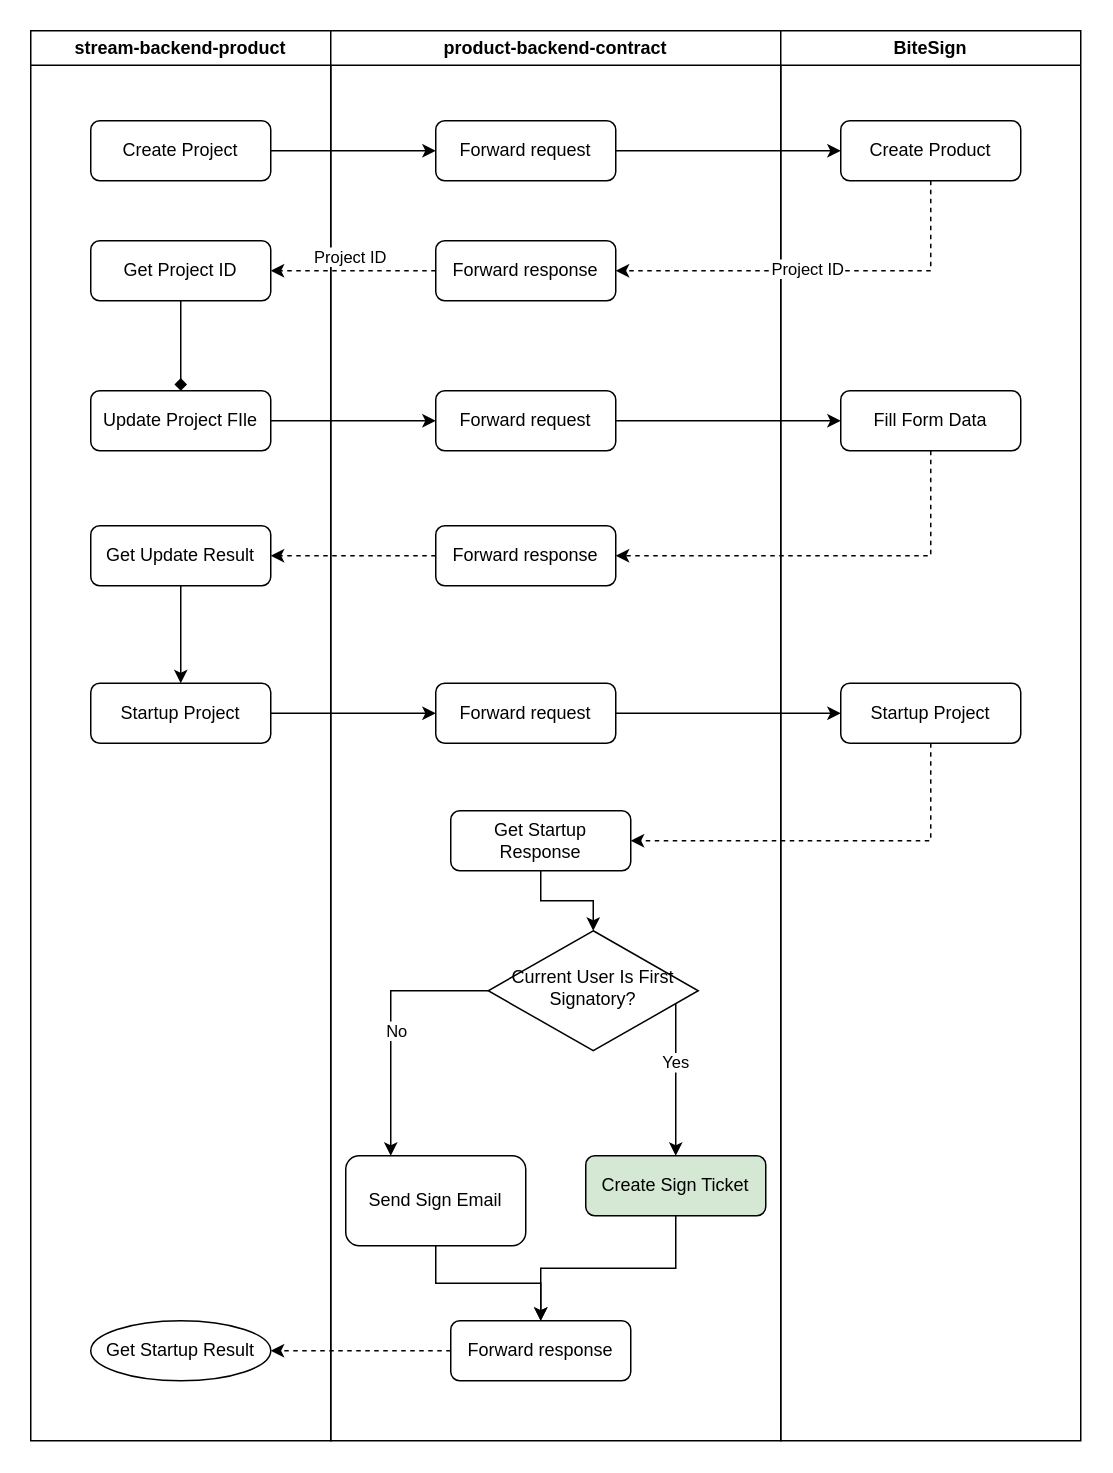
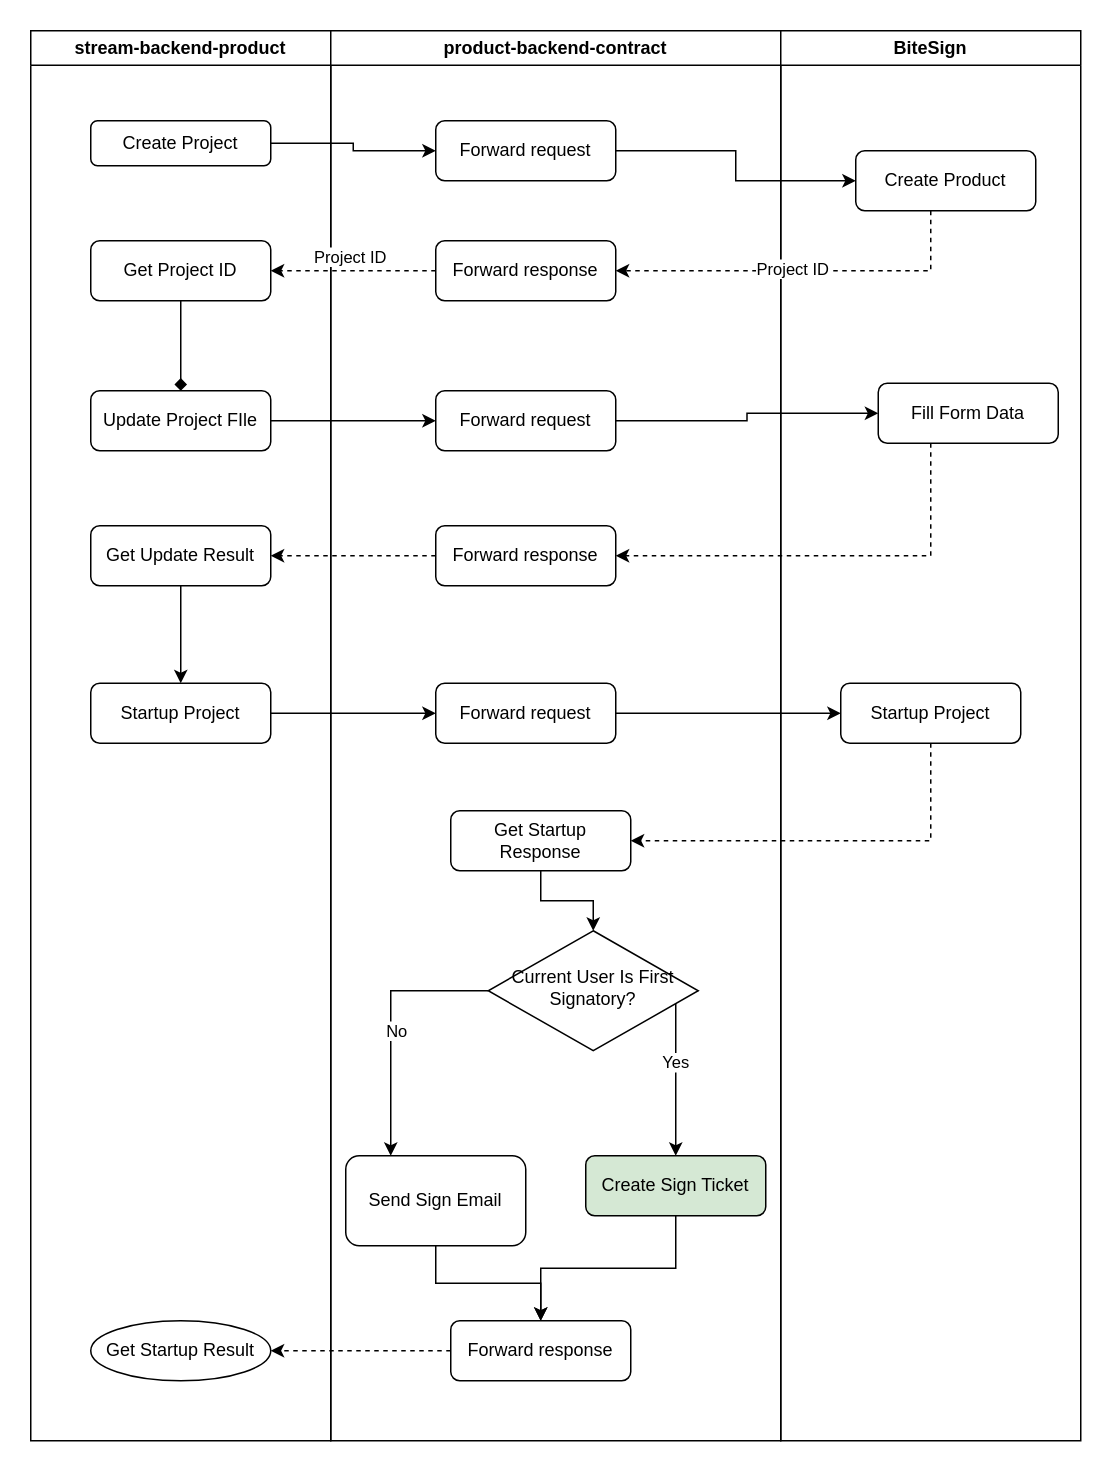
node "Create Project": size 180x60 -> 180x45
node "Create Product": moved (931, 151) -> (946, 181)
node "Fill Form Data": moved (931, 421) -> (968, 413)
